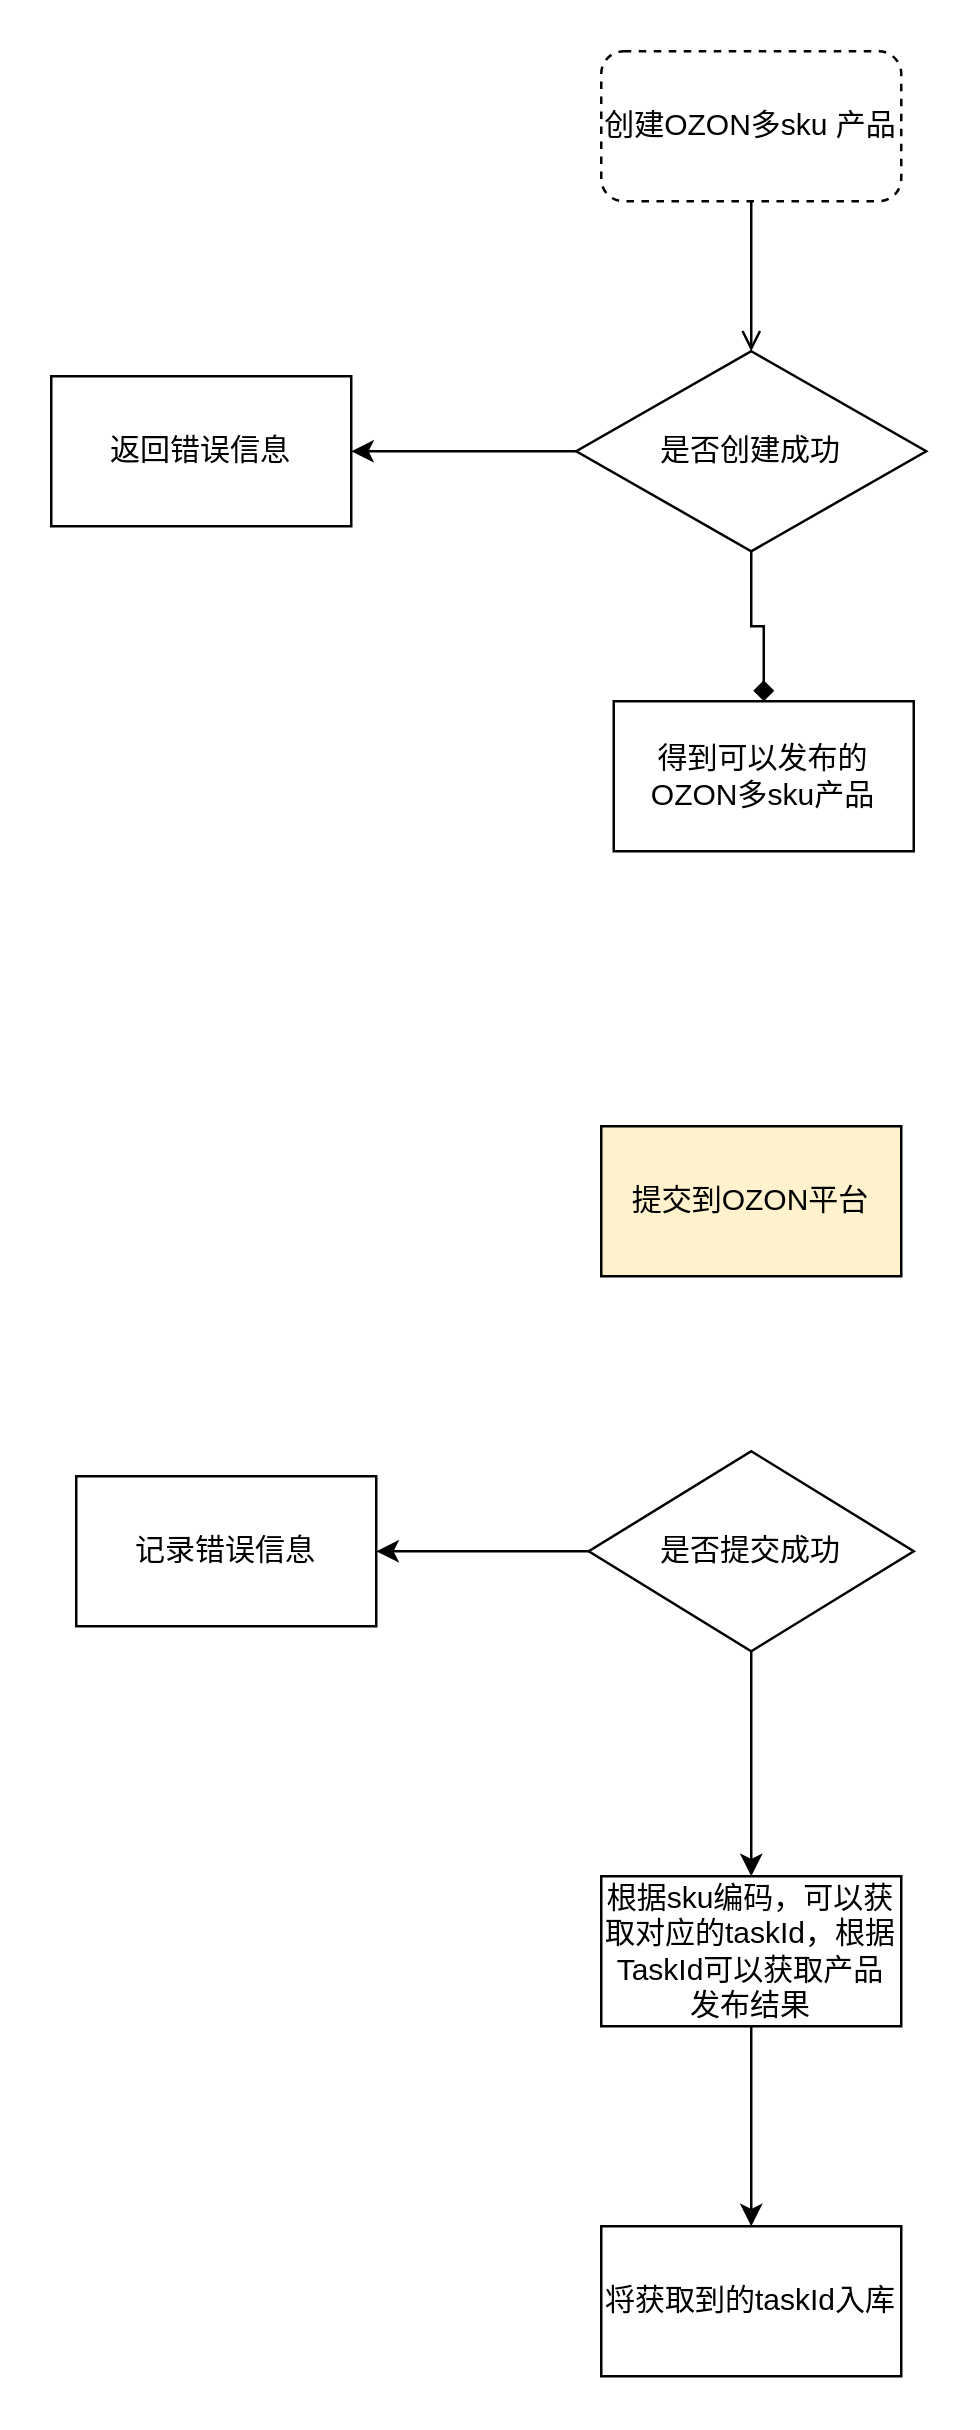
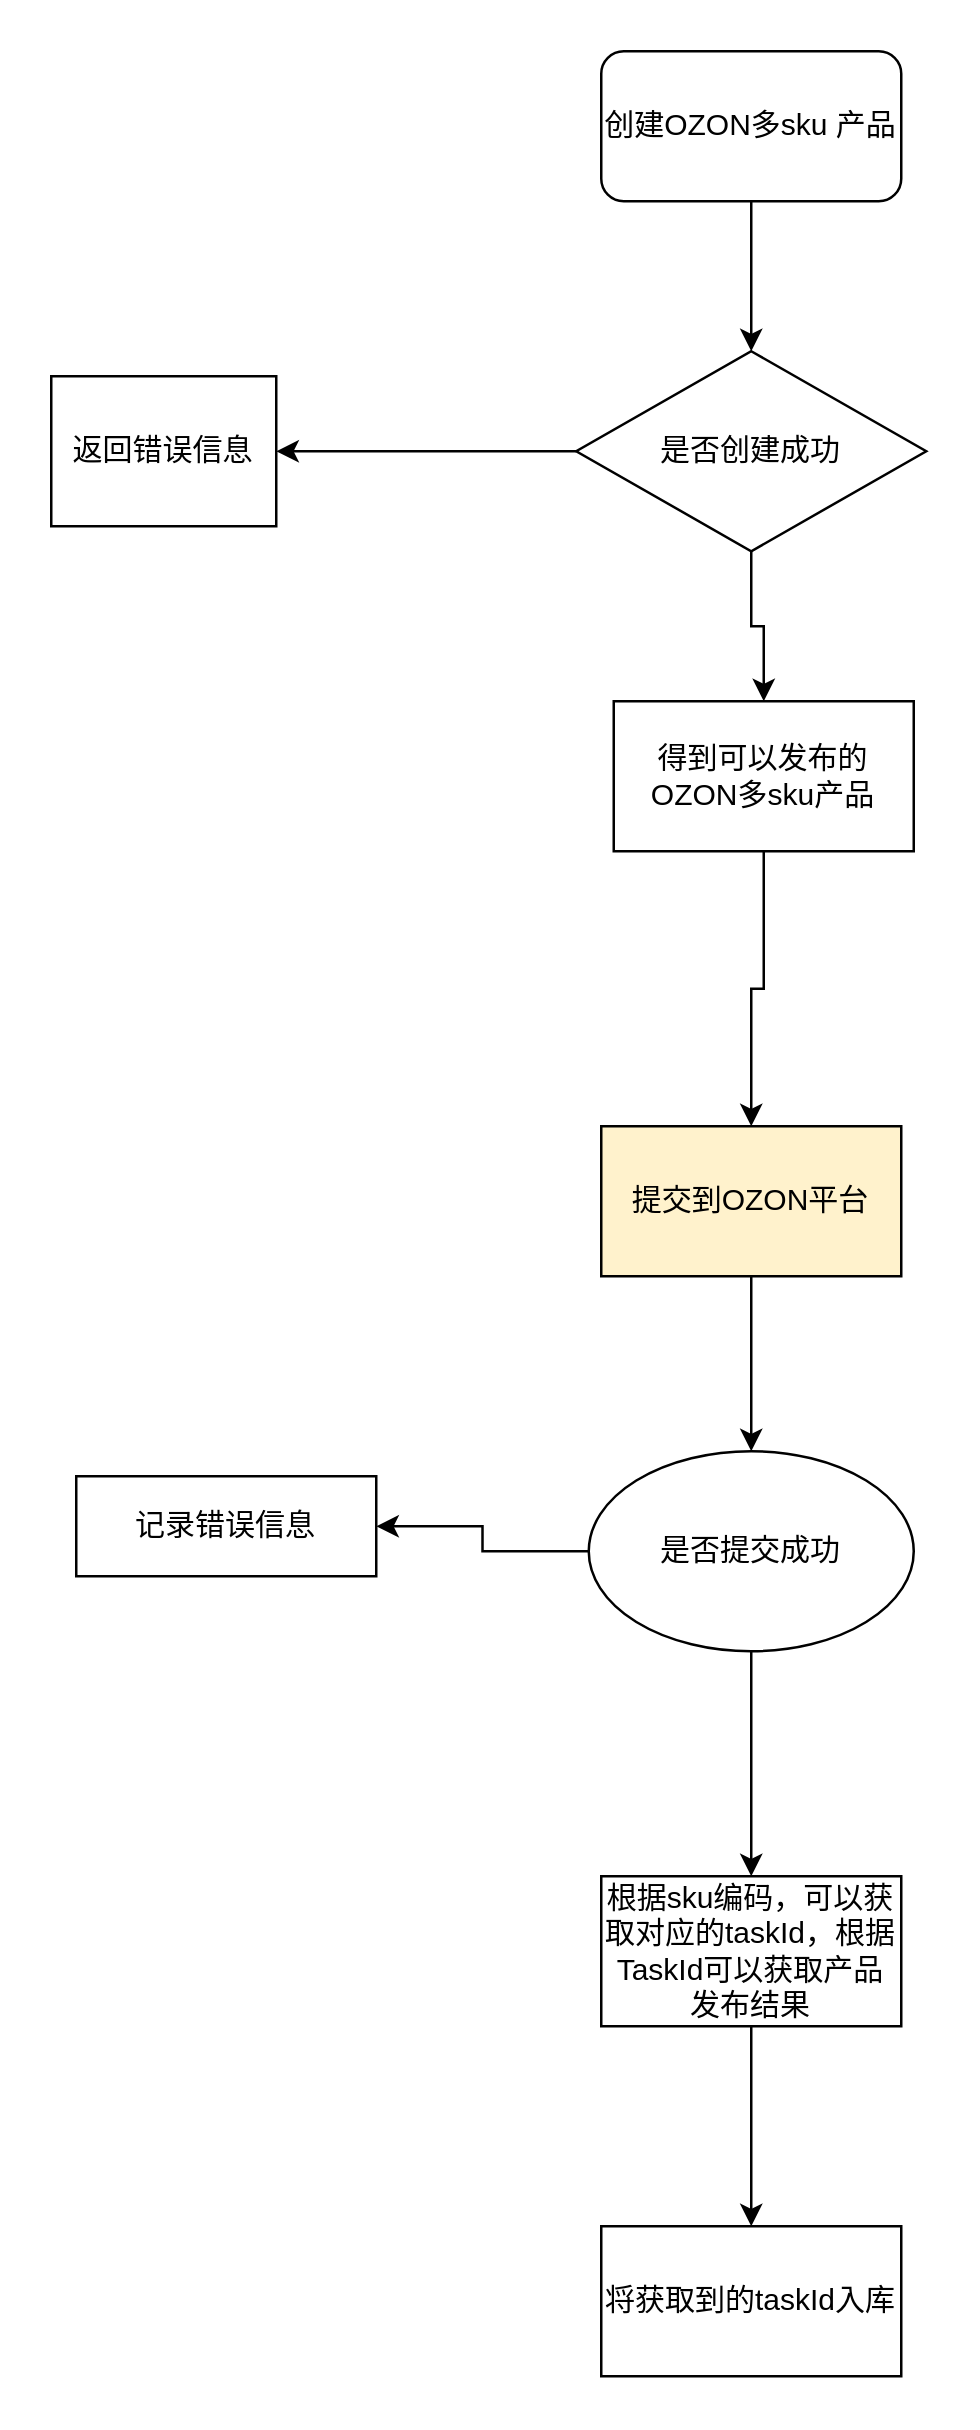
node "创建OZON多sku 产品": style dashed -> solid
edge "创建OZON多sku 产品" -> "是否创建成功": arrowhead open -> classic
node "返回错误信息": size 300x150 -> 225x150
edge "是否创建成功" -> "得到可以发布的OZON多sku产品": arrowhead diamond -> classic
edge "得到可以发布的OZON多sku产品" -> "提交到OZON平台": added
edge "提交到OZON平台" -> "是否提交成功": added
node "记录错误信息": size 300x150 -> 300x100
node "是否提交成功": shape diamond -> ellipse
